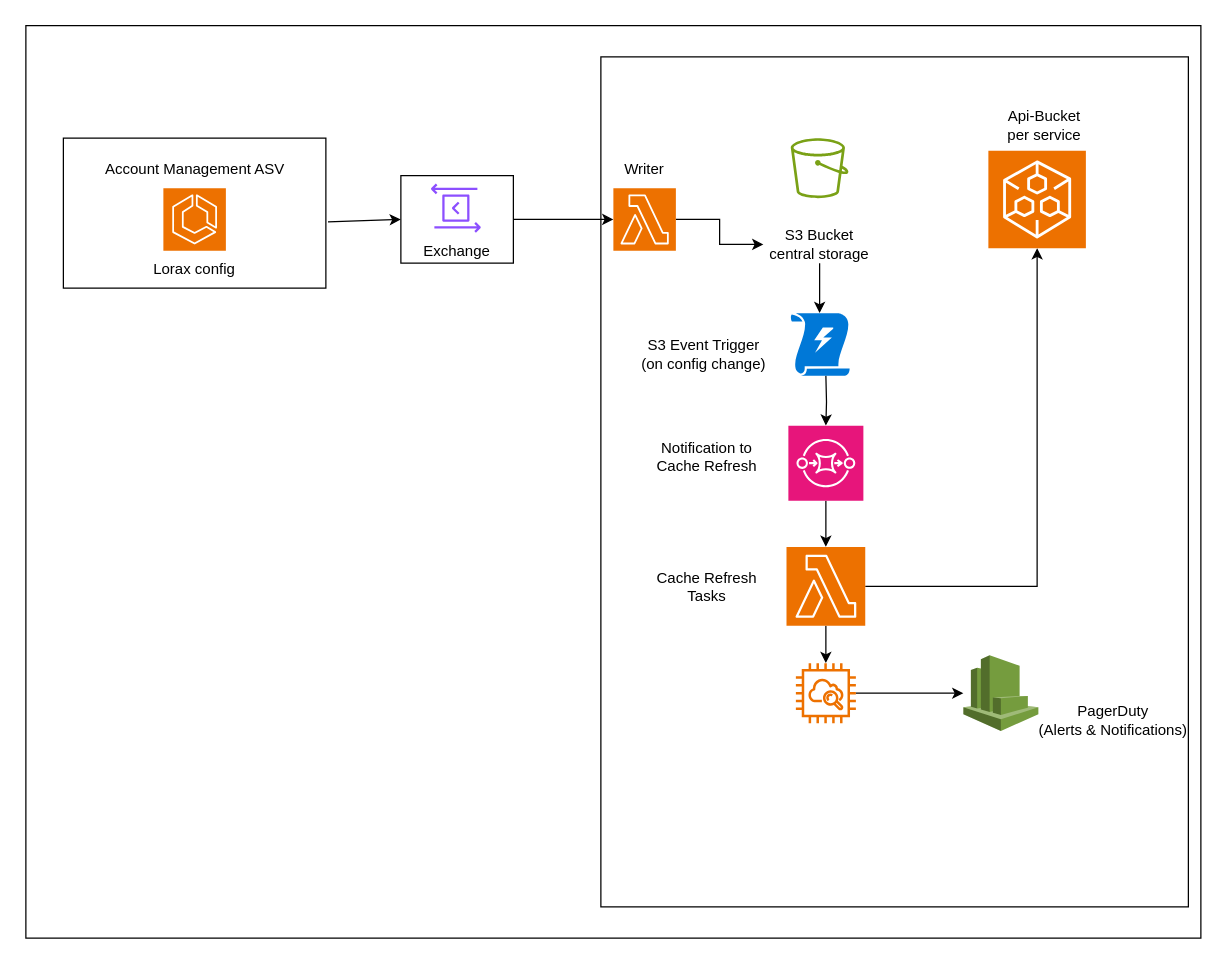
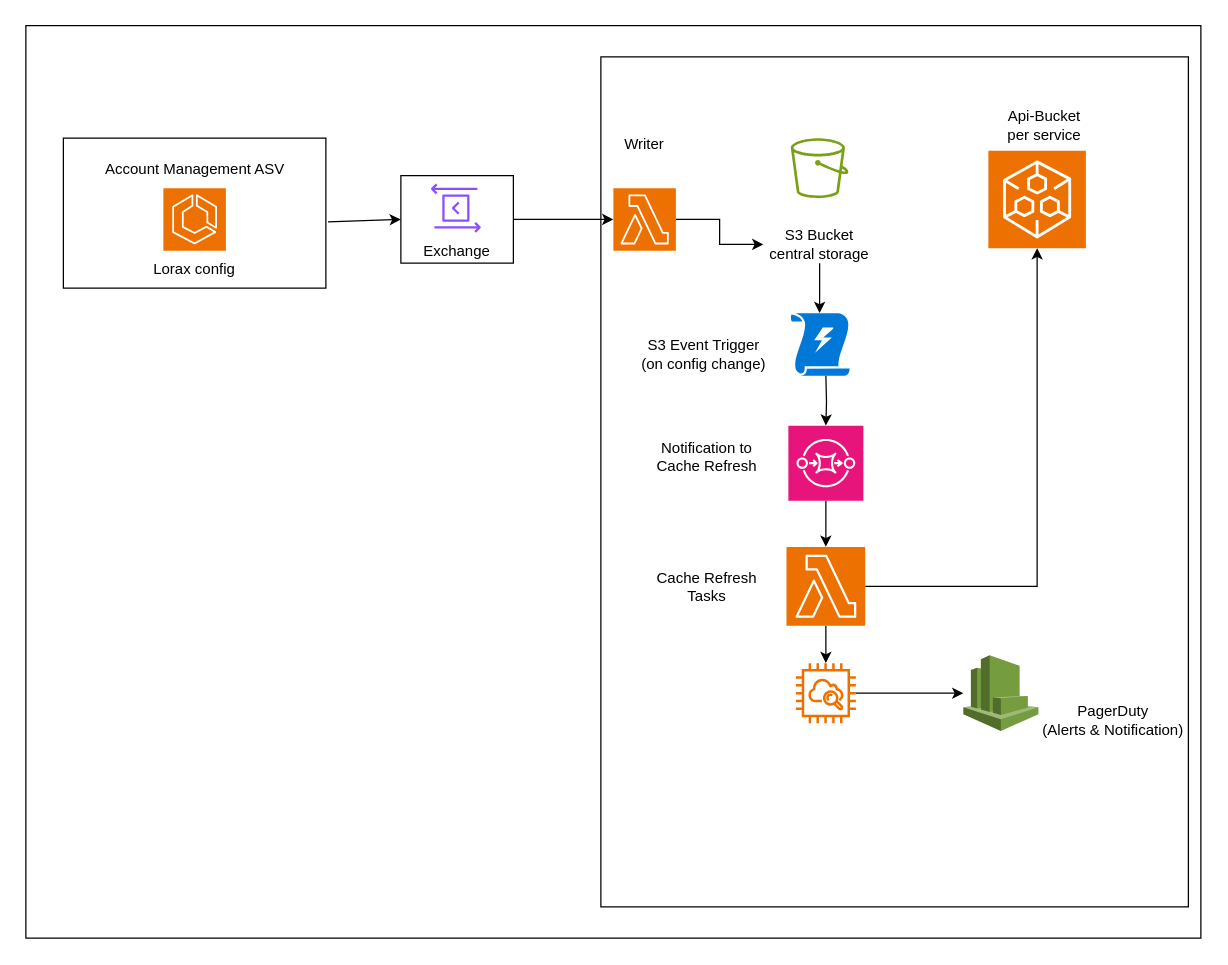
node "Writer": moved (644, 169) -> (644, 144)
node "PagerDuty (Alerts & Notifications)": label "PagerDuty (Alerts & Notifications)" -> "PagerDuty (Alerts & Notification)"
